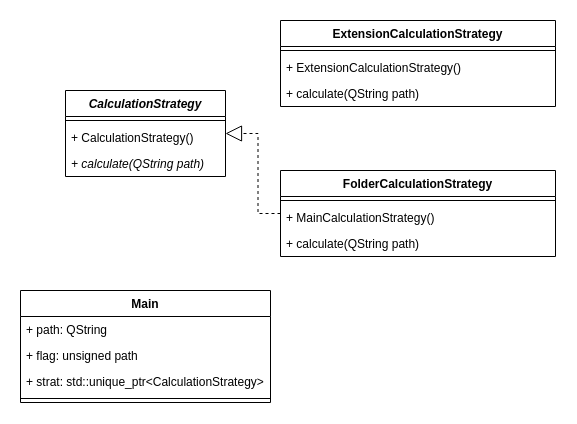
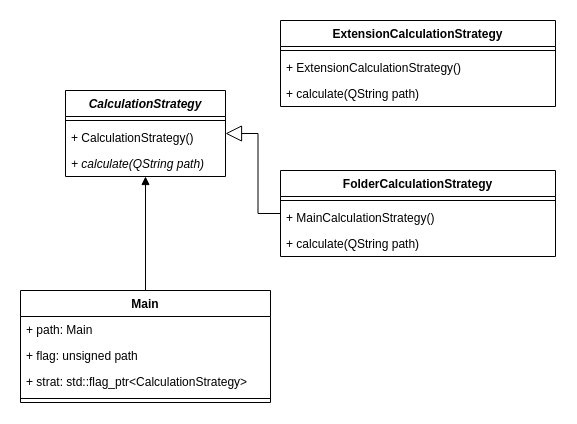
edge "FolderCalculationStrategy" -> "CalculationStrategy": style dashed -> solid
edge "Main" -> "CalculationStrategy": added
node "+ path: QString": label "+ path: QString" -> "+ path: Main"
node "+ strat: std::unique_ptr<CalculationStrategy>": label "+ strat: std::unique_ptr<CalculationStrategy>" -> "+ strat: std::flag_ptr<CalculationStrategy>"
